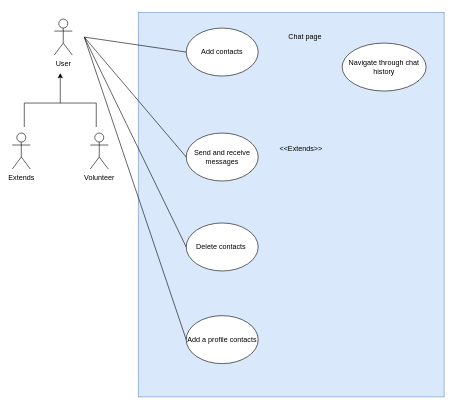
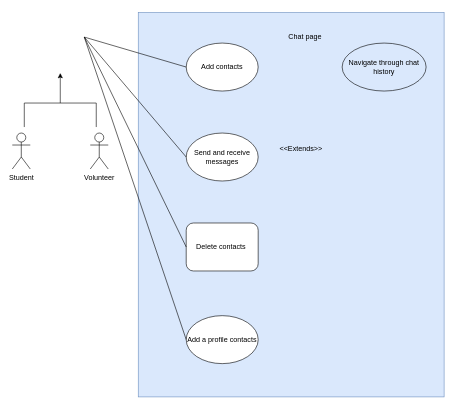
node "User": removed
node "Add contacts": moved (222, 52) -> (222, 67)
node "Navigate through chat history": fillcolor #ffffff -> #dae8fc
node "Extends": label "Extends" -> "Student"
node "Delete contacts": shape ellipse -> rounded rectangle
